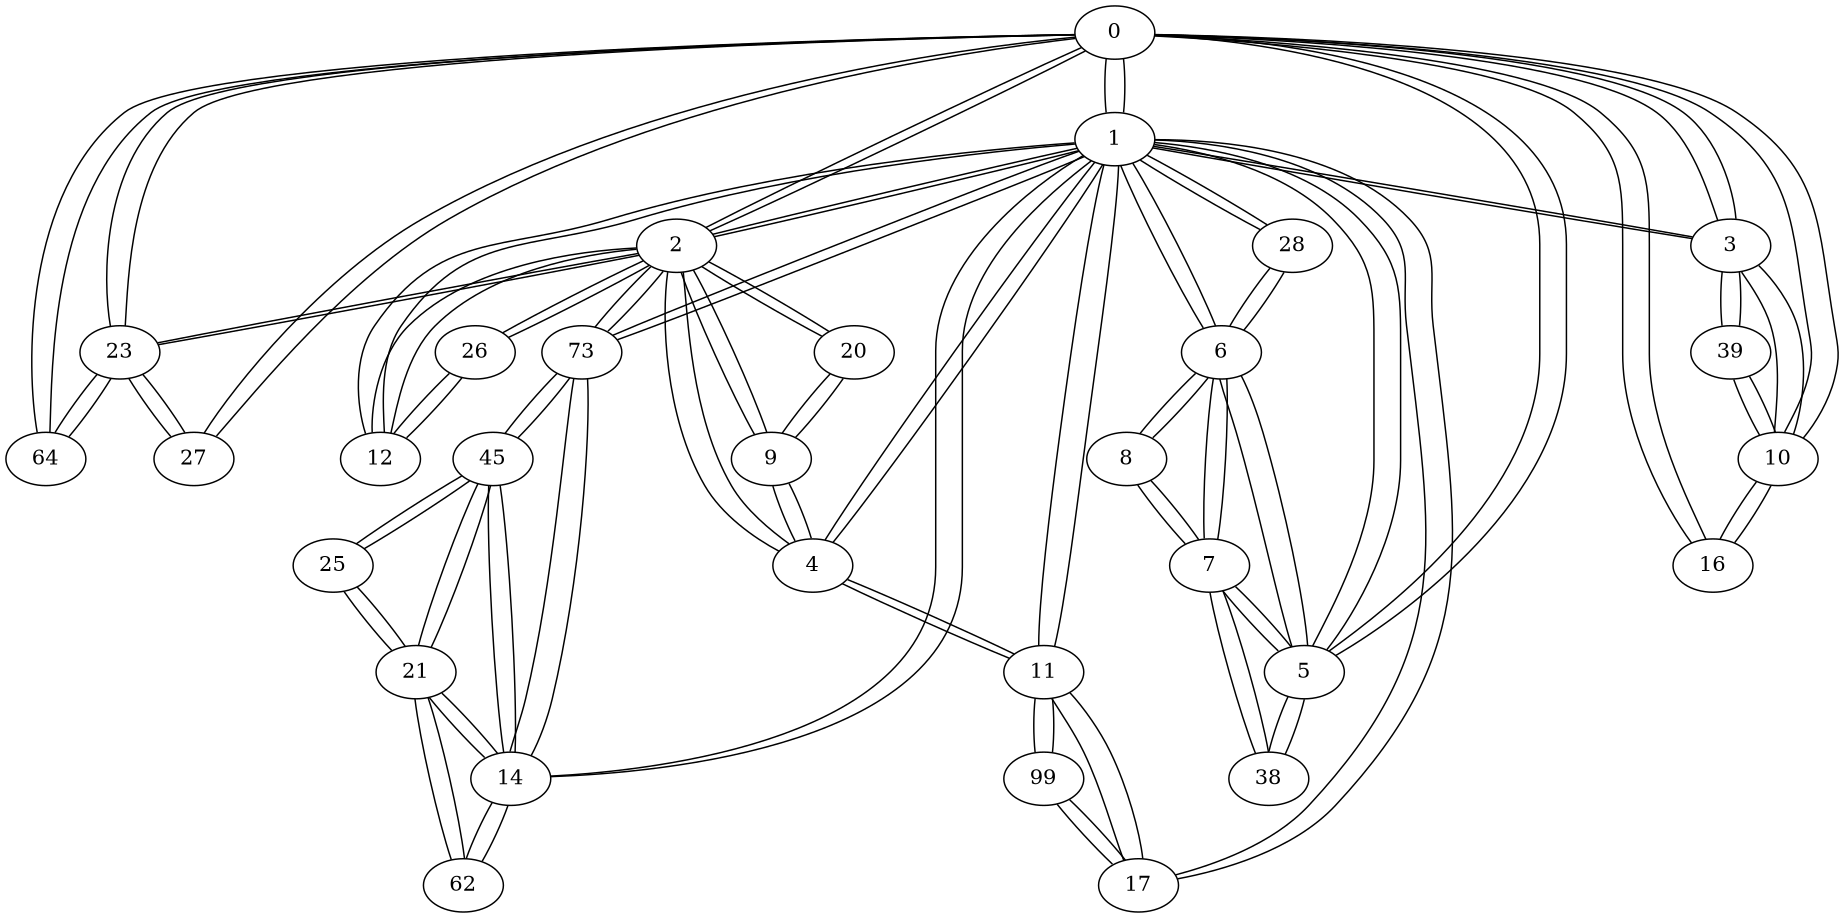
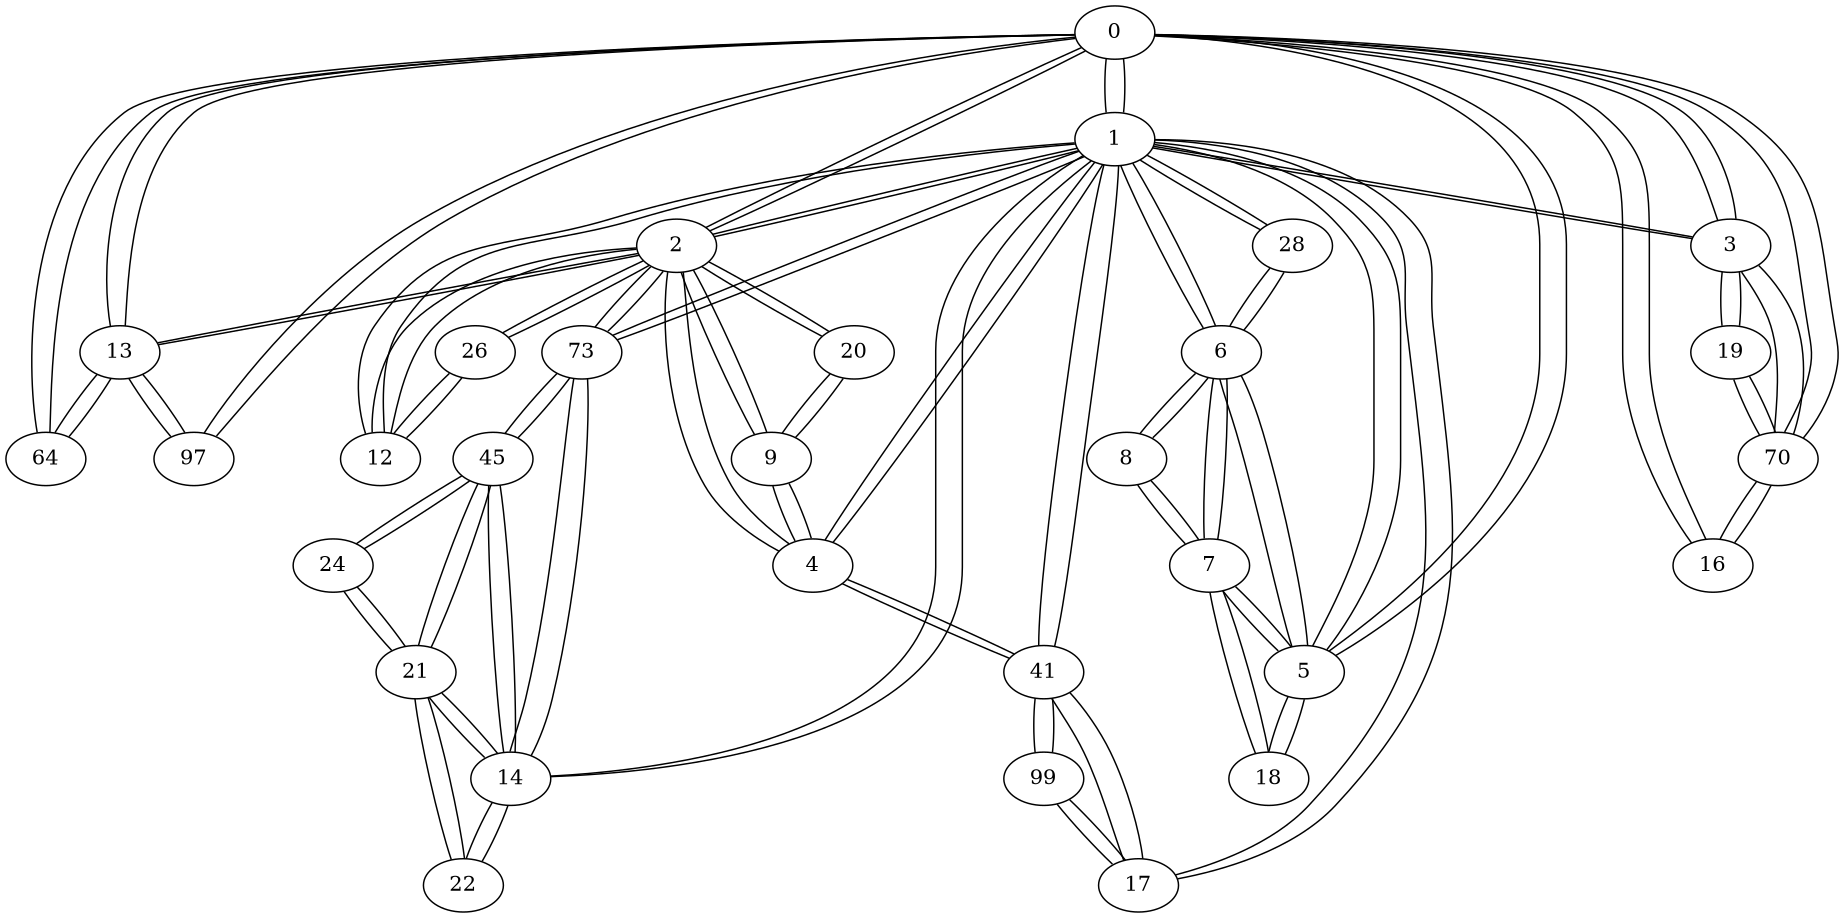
node "23": label "23" -> "13"
node "39": label "39" -> "19"
node "27": label "27" -> "97"
node "10": label "10" -> "70"
node "25": label "25" -> "24"
node "11": label "11" -> "41"
node "38": label "38" -> "18"
node "62": label "62" -> "22"
